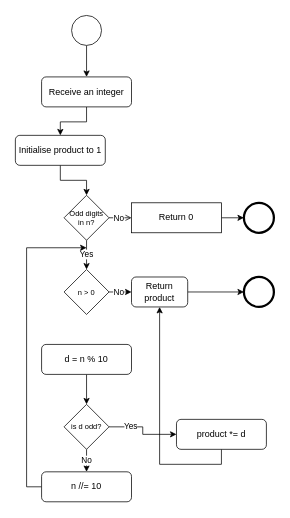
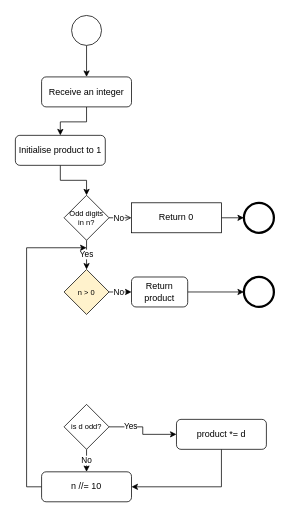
node "n > 0": fillcolor #ffffff -> #fff2cc
node "d = n % 10": removed
edge "d = n % 10" -> "is d odd?": removed
edge "product *= d" -> "Return product": now "product *= d" -> "n //= 10"
